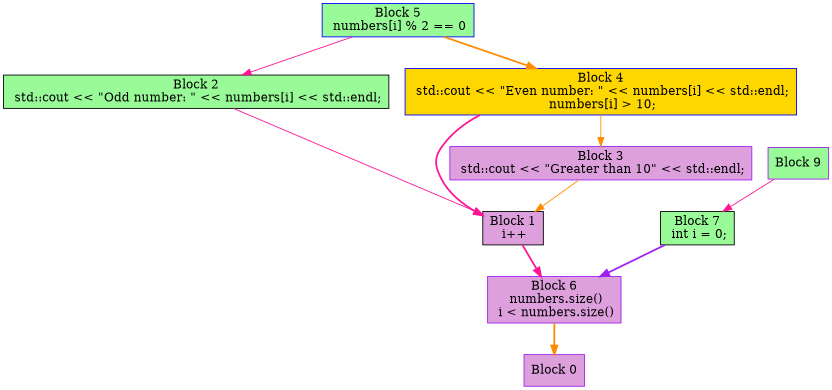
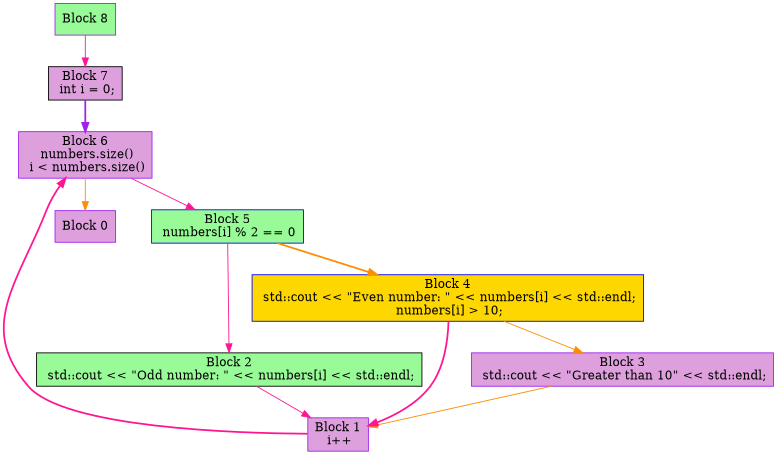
node "Block 9": label "Block 9" -> "Block 8"
edge "Block 6 numbers.size() i < numbers.size()" -> "Block 5 numbers[i] % 2 == 0": added
node "Block 1 i++": color black -> purple
node "Block 7 int i = 0;": fillcolor palegreen -> plum
edge "Block 6 numbers.size() i < numbers.size()" -> "Block 0": style bold -> solid
